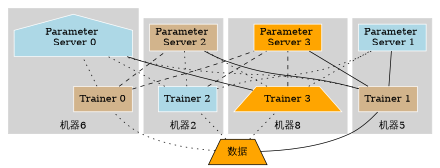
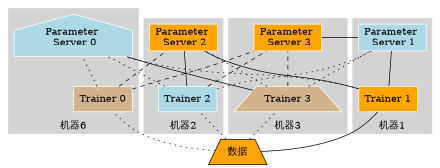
node "Parameter Server 2": fillcolor tan -> orange
edge "Parameter Server 3" -- "Trainer 1": now "Parameter Server 3" -- "Parameter Server 1"
edge "Parameter Server 2" -- "Trainer 2": style dotted -> solid
node "Trainer 3": fillcolor orange -> tan
node "Trainer 1": fillcolor tan -> orange
cluster "机器8": label "机器8" -> "机器3"
cluster "机器5": label "机器5" -> "机器1"
